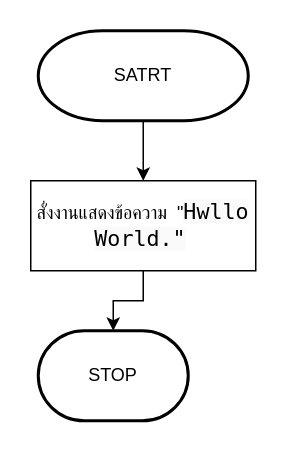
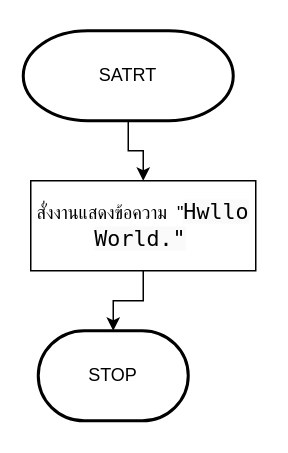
node "SATRT": moved (143, 76) -> (128, 76)
